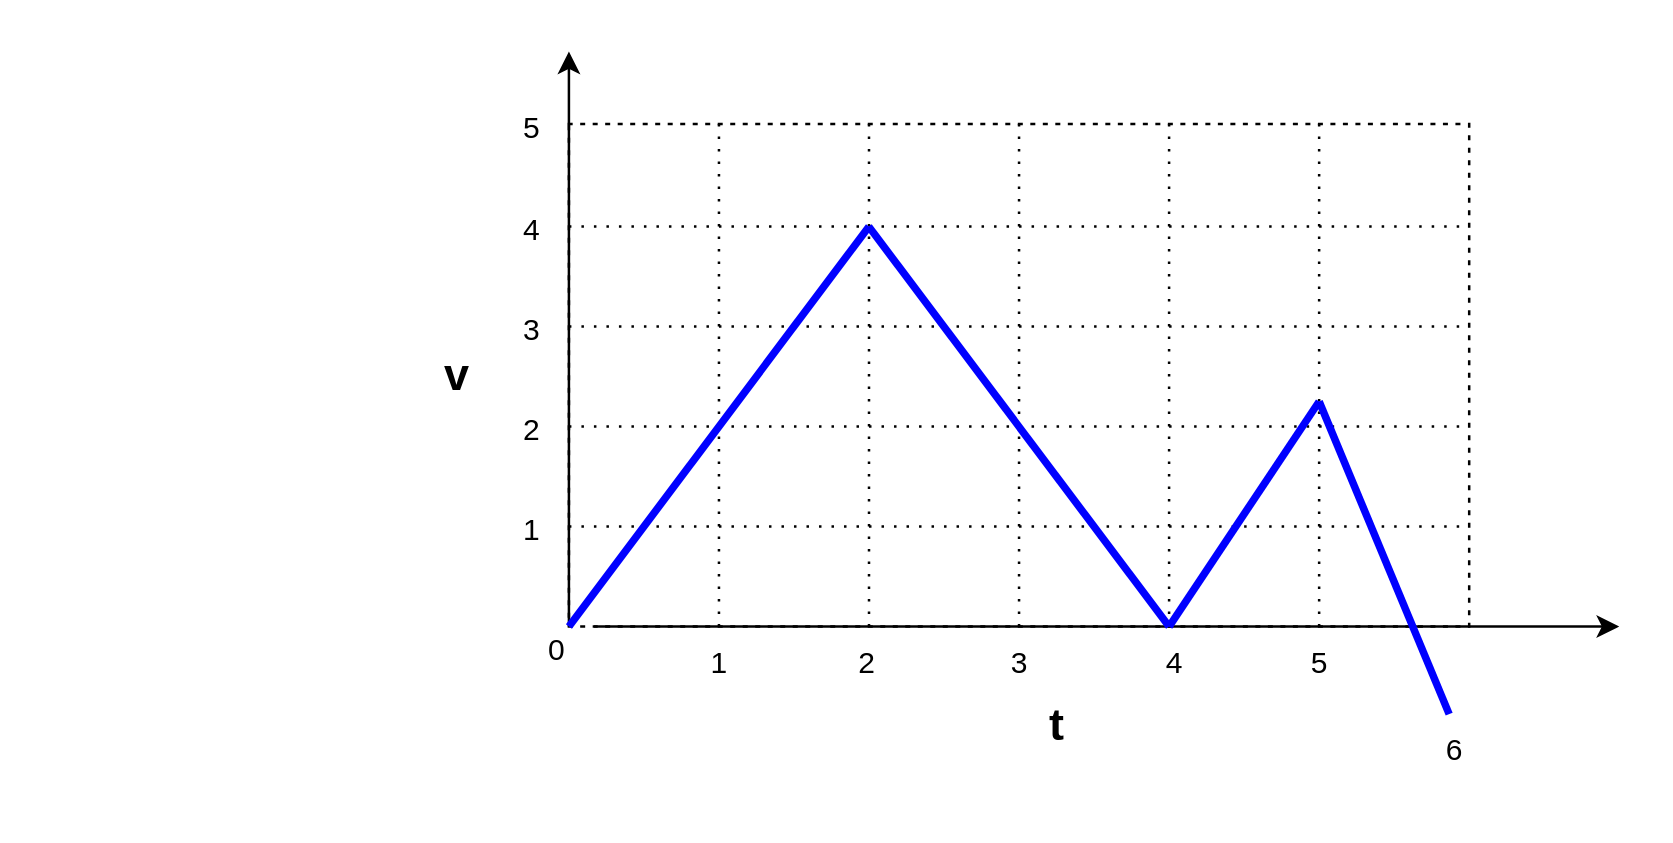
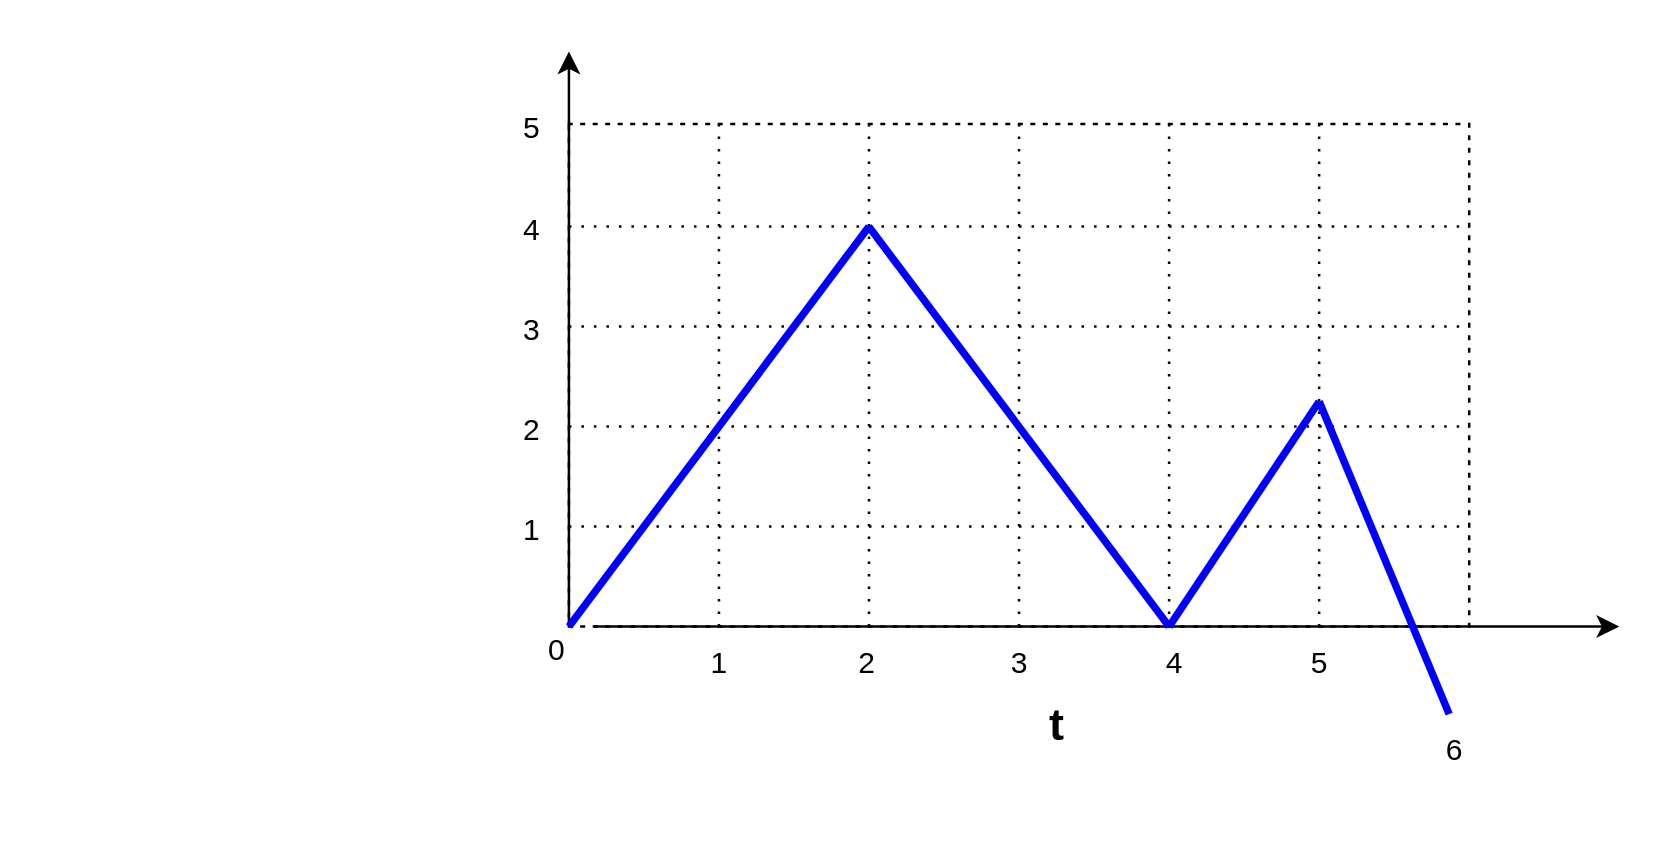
node "v": removed
